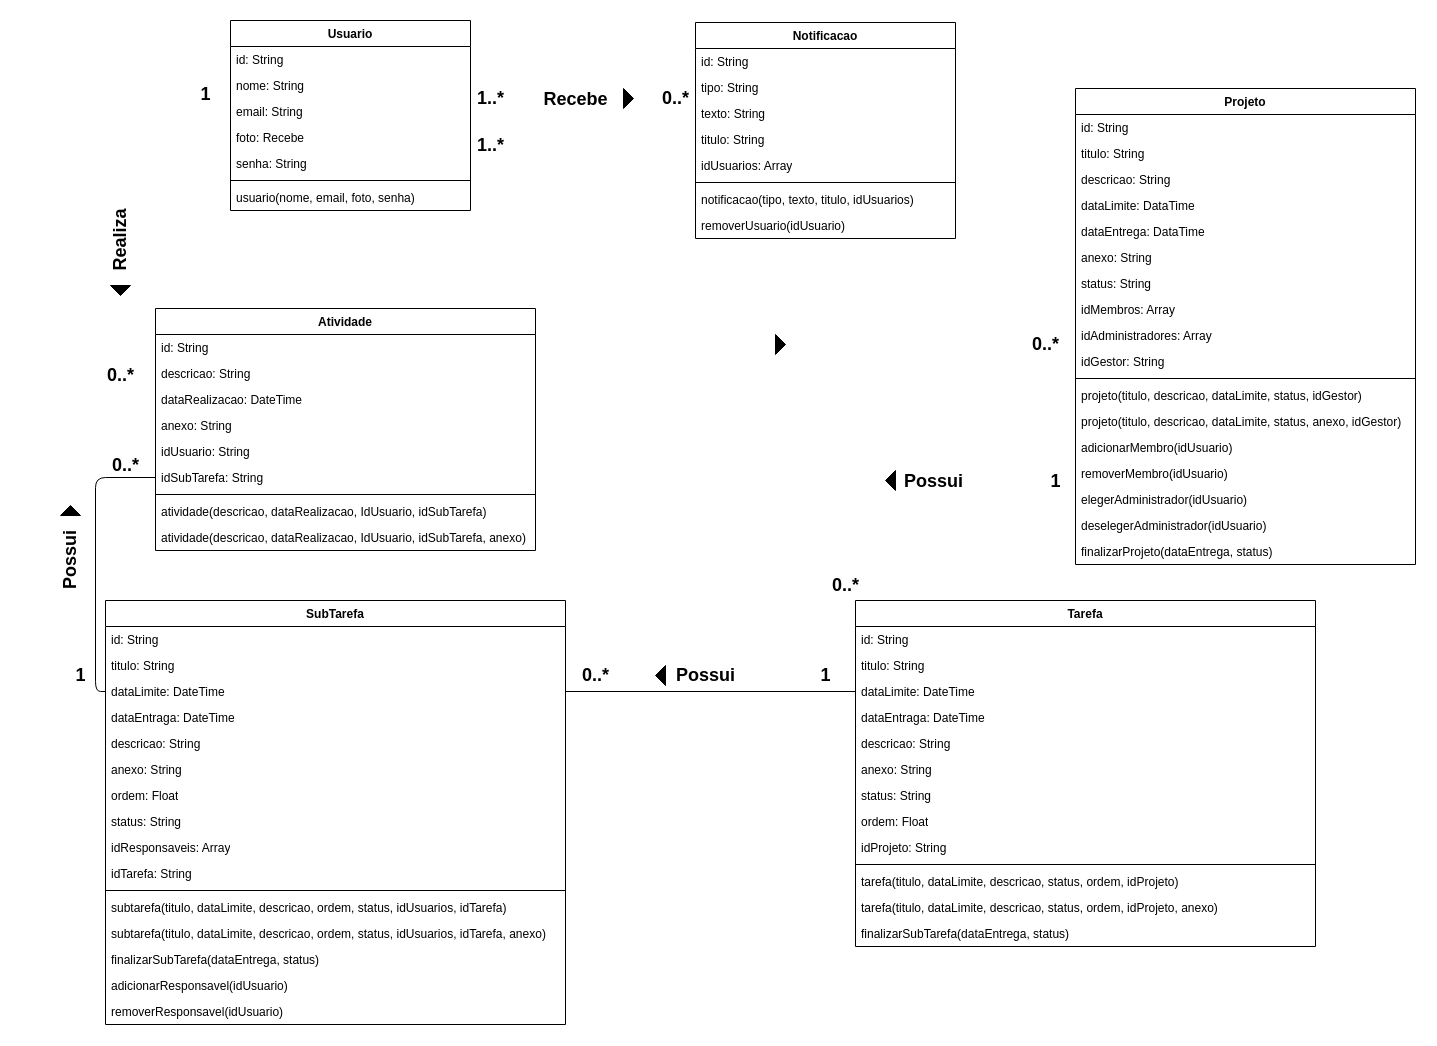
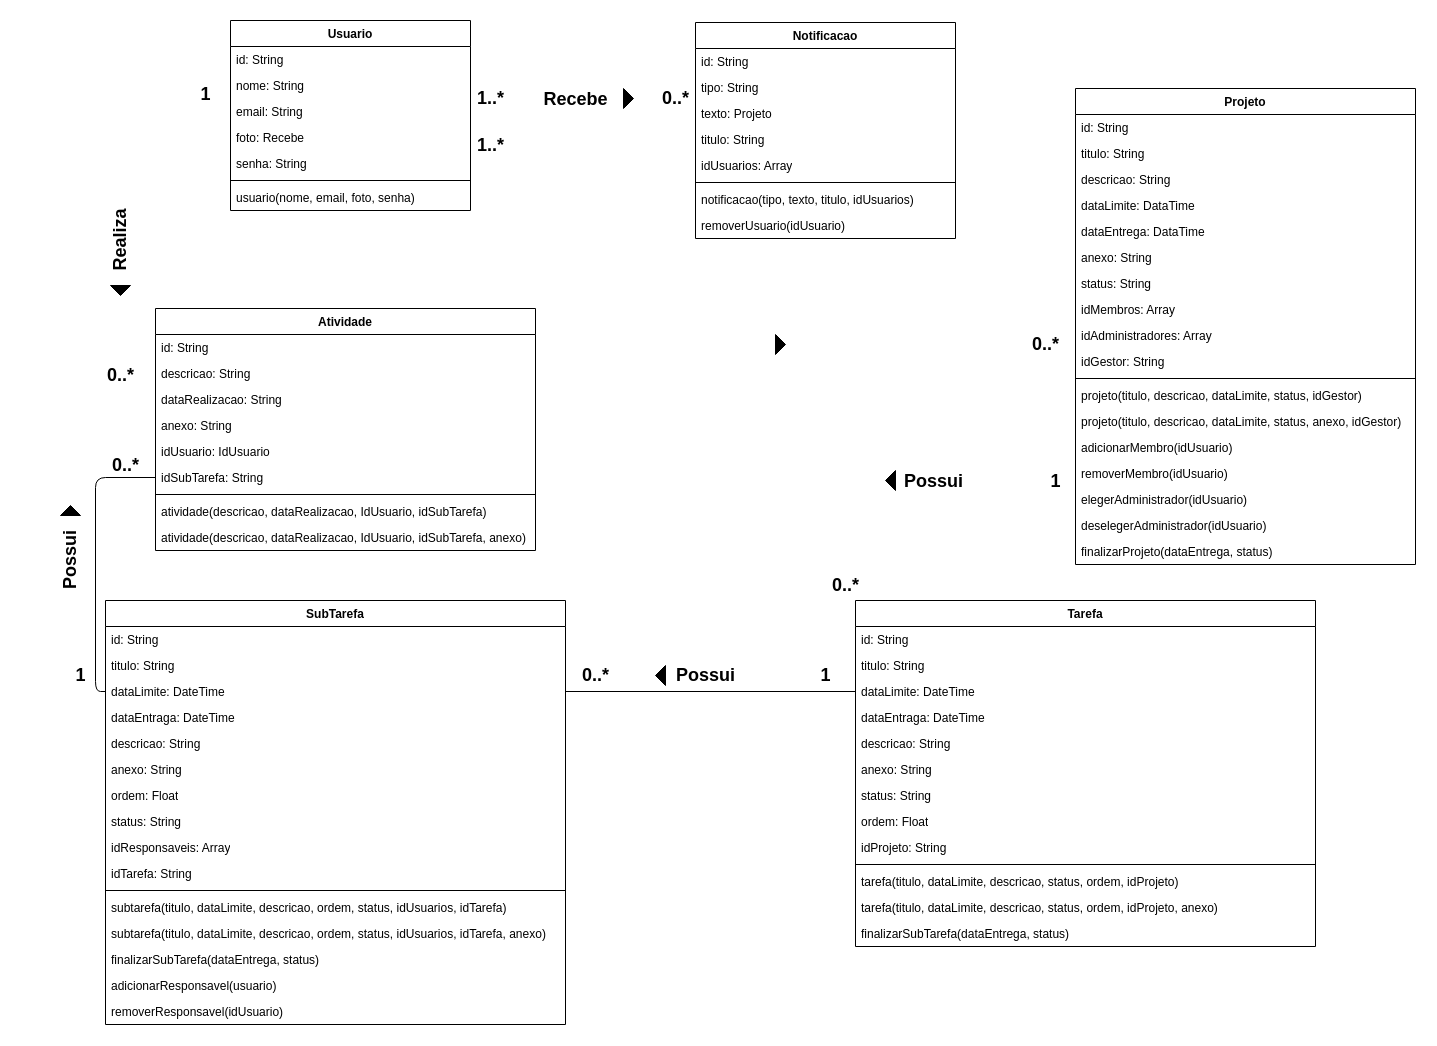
node "texto: String": label "texto: String" -> "texto: Projeto"
node "dataRealizacao: DateTime": label "dataRealizacao: DateTime" -> "dataRealizacao: String"
node "idUsuario: String": label "idUsuario: String" -> "idUsuario: IdUsuario"
node "adicionarResponsavel(idUsuario)": label "adicionarResponsavel(idUsuario)" -> "adicionarResponsavel(usuario)"
